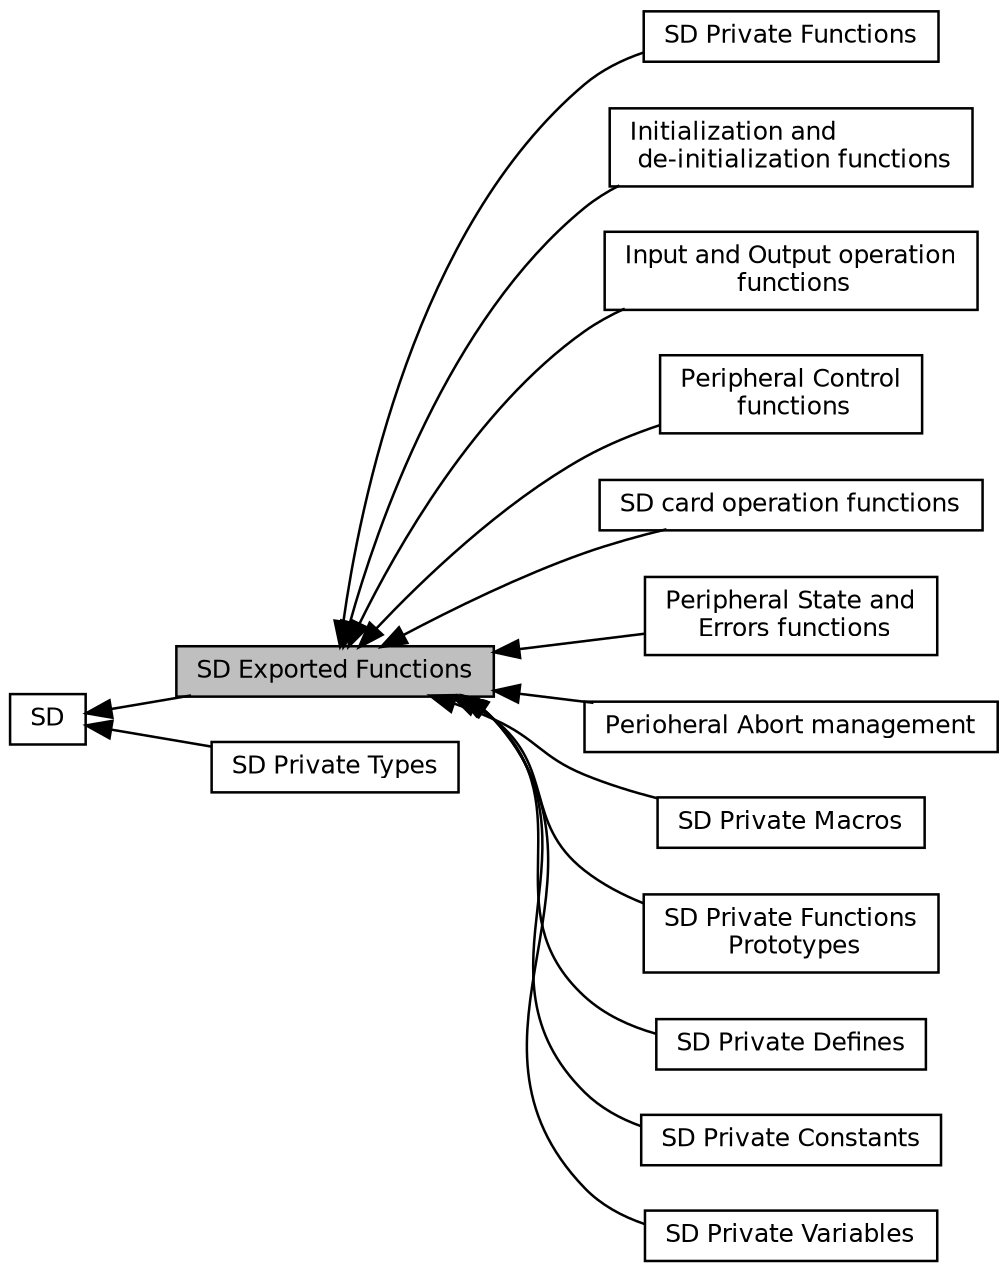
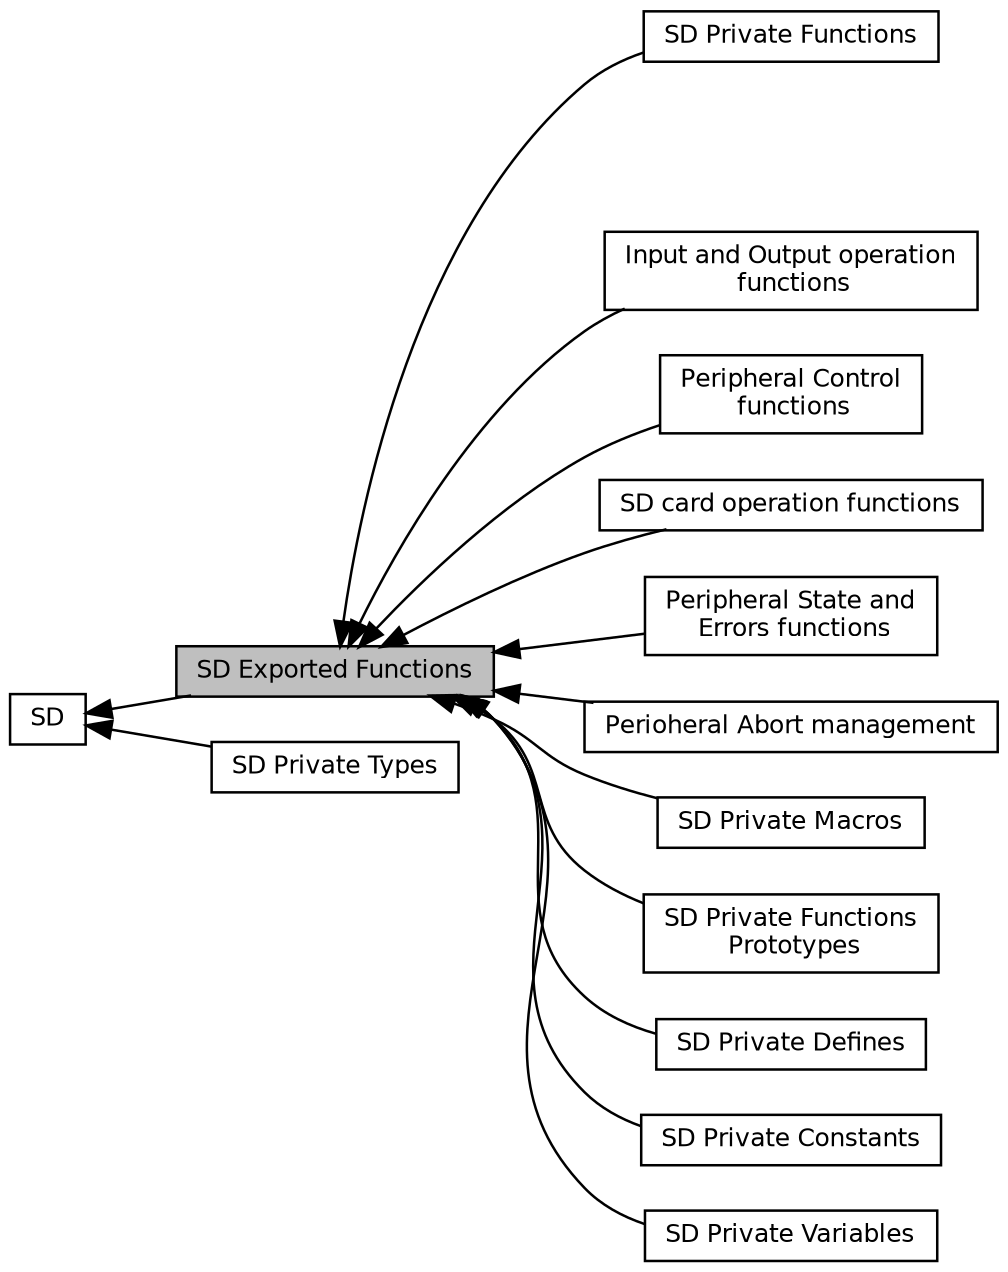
node "Initialization and de-initialization functions": removed
